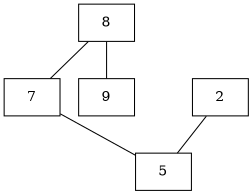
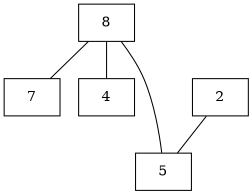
node "9": label "9" -> "4"
edge "7" -- "5": now "8" -- "5"
